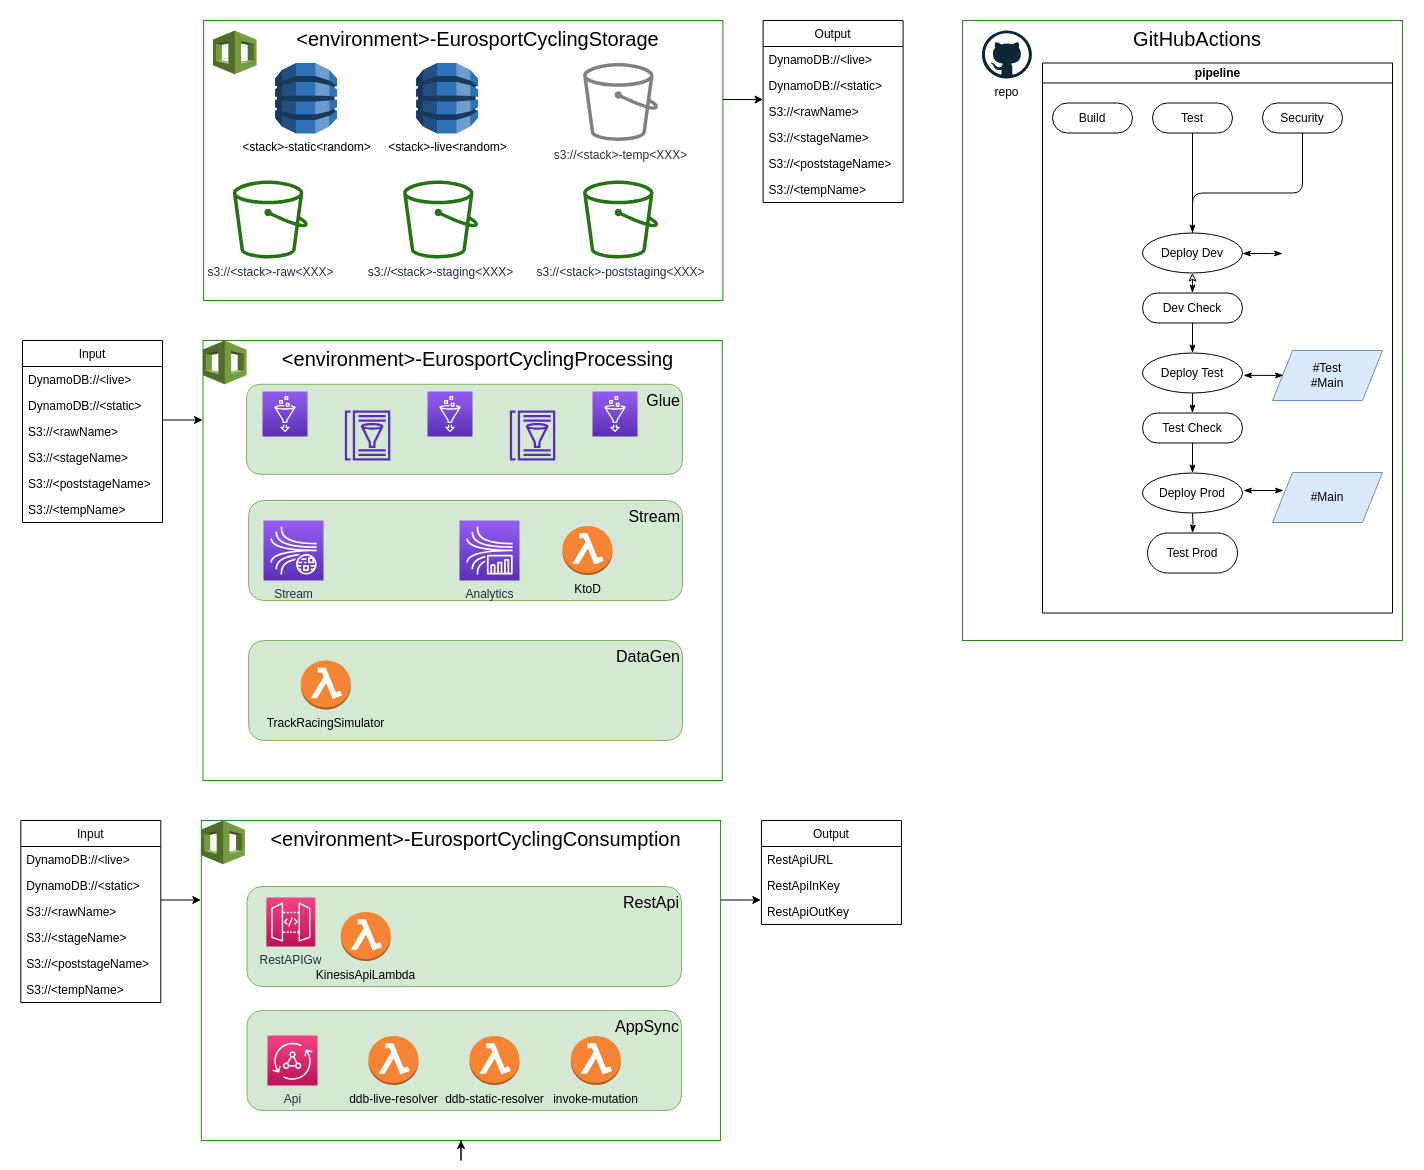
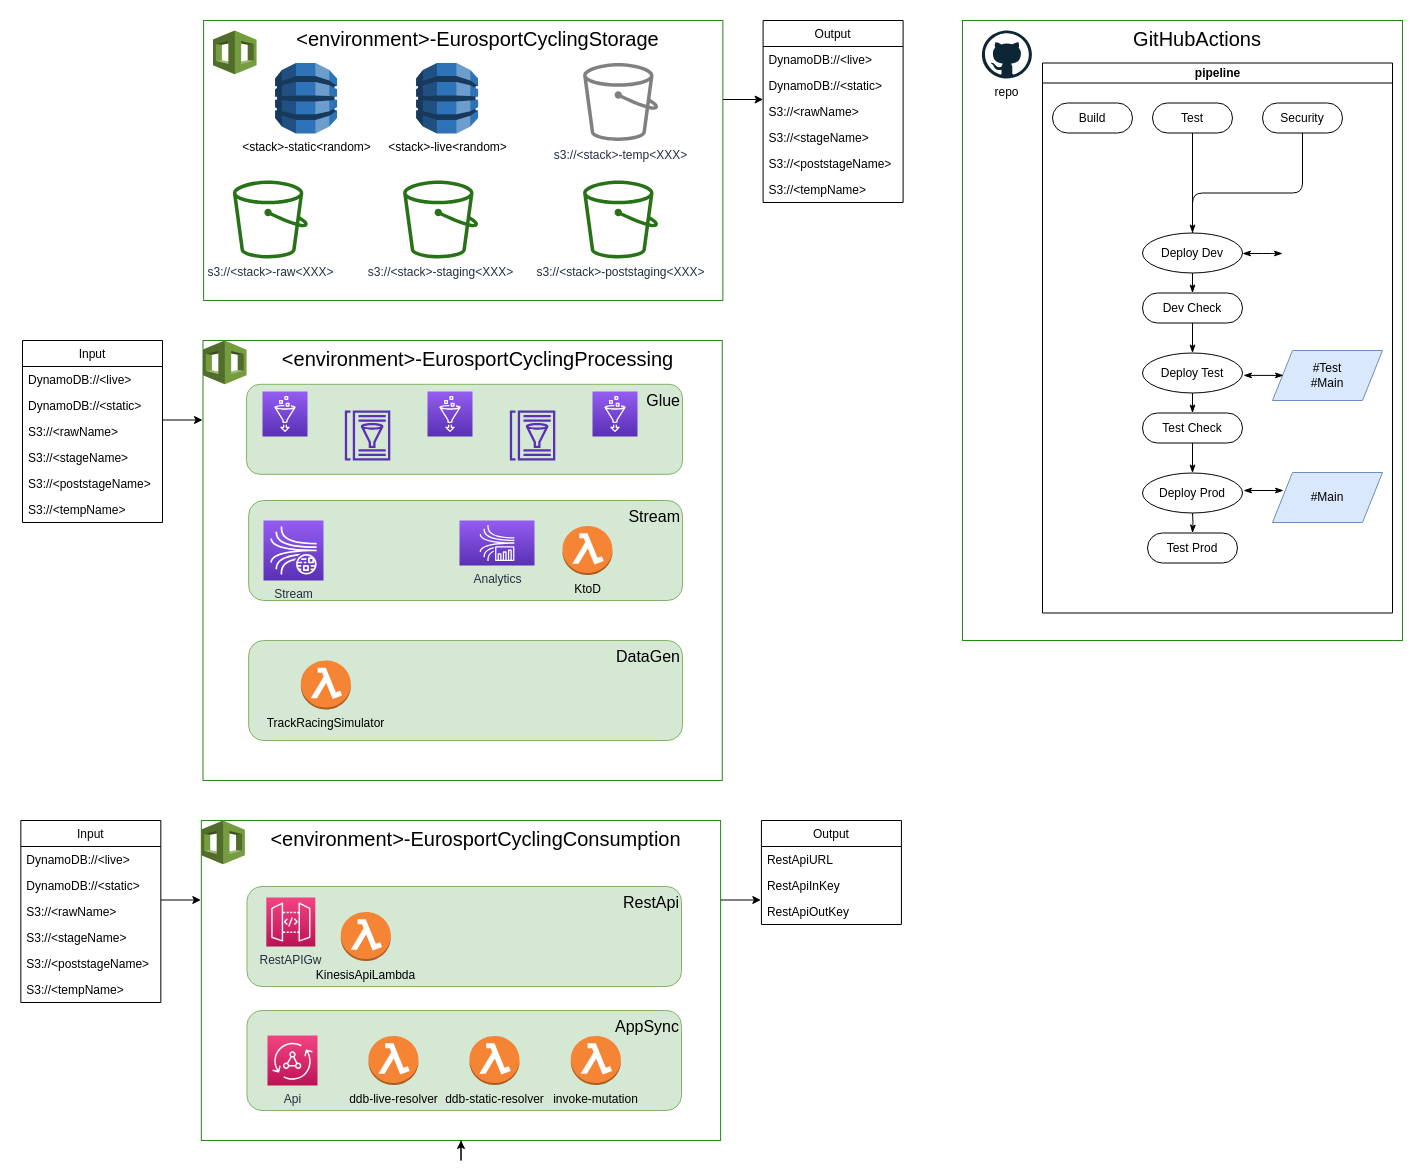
edge "Deploy Dev" -- "Dev Check": arrowhead classic -> none
node "Analytics": size 60x60 -> 75x45
node "Test Prod": size 90x40 -> 90x30
